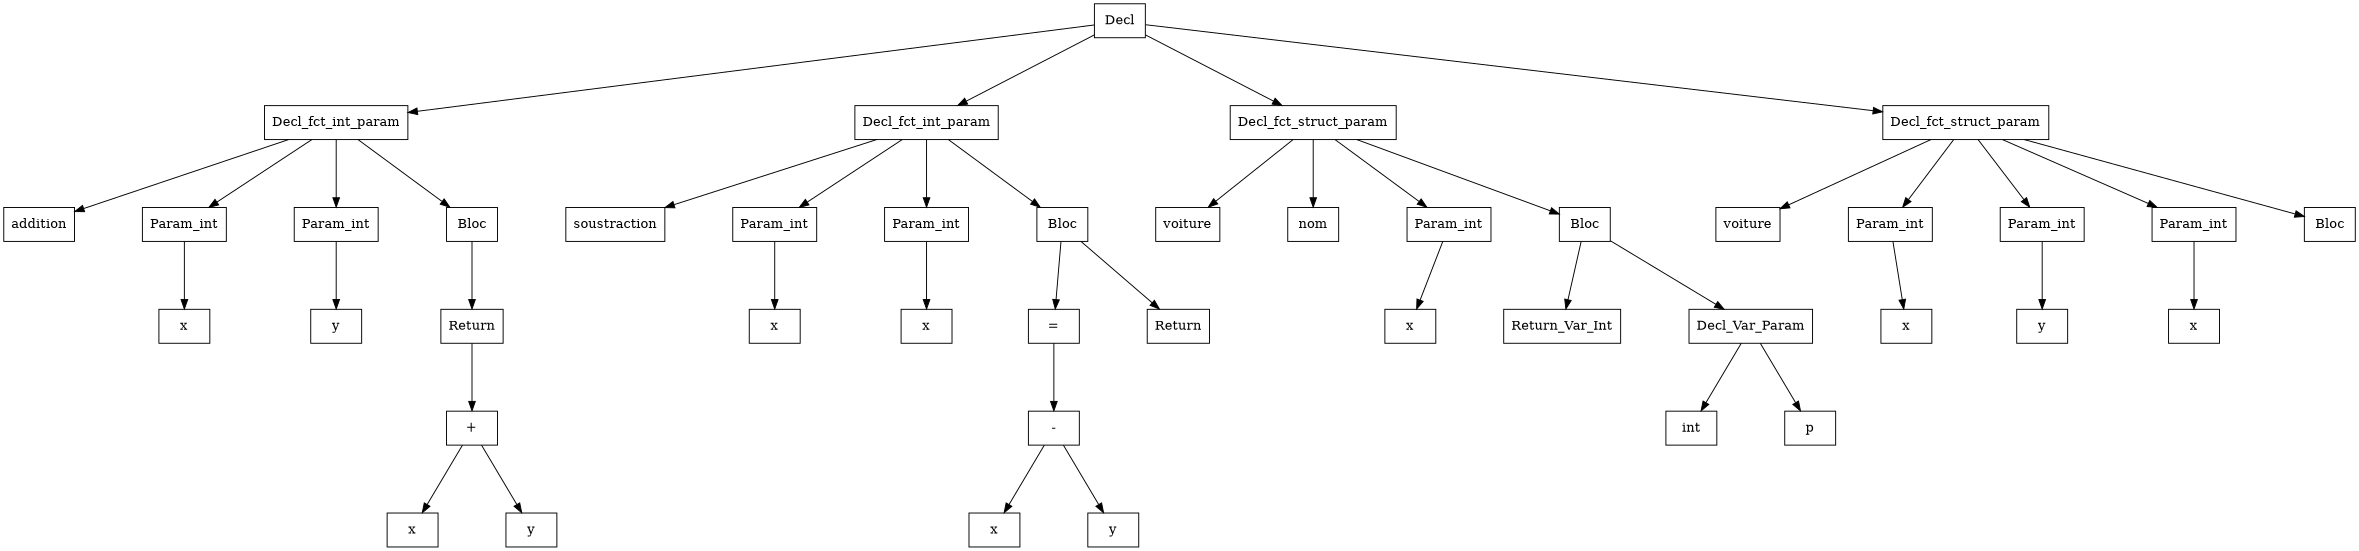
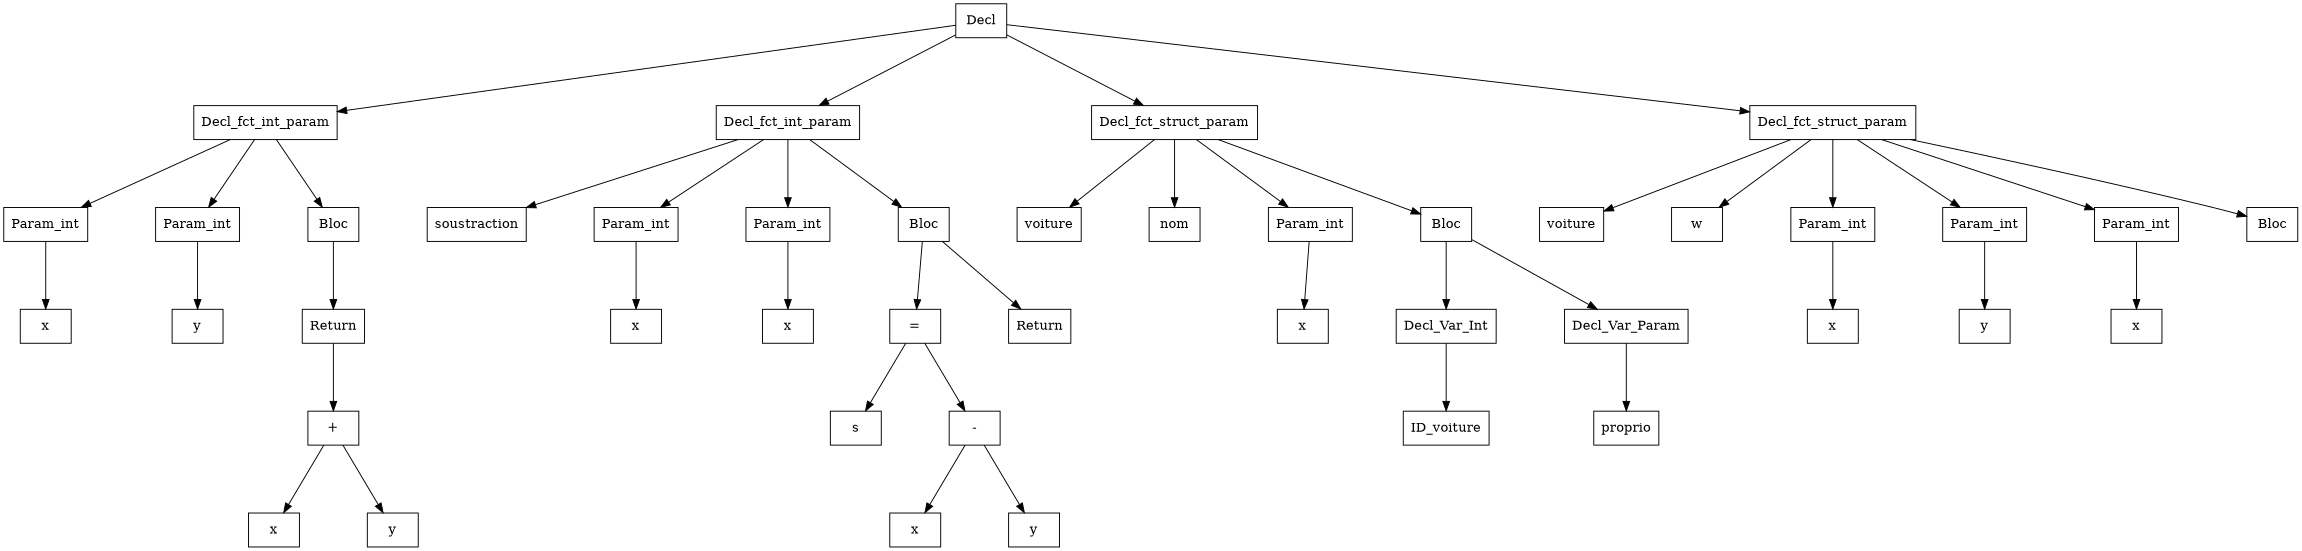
node "addition": removed
node "w": added
node "Return_Var_Int": label "Return_Var_Int" -> "Decl_Var_Int"
node "s": added
node "ID_voiture": added
node "int": label "int" -> "proprio"
node "p": removed
